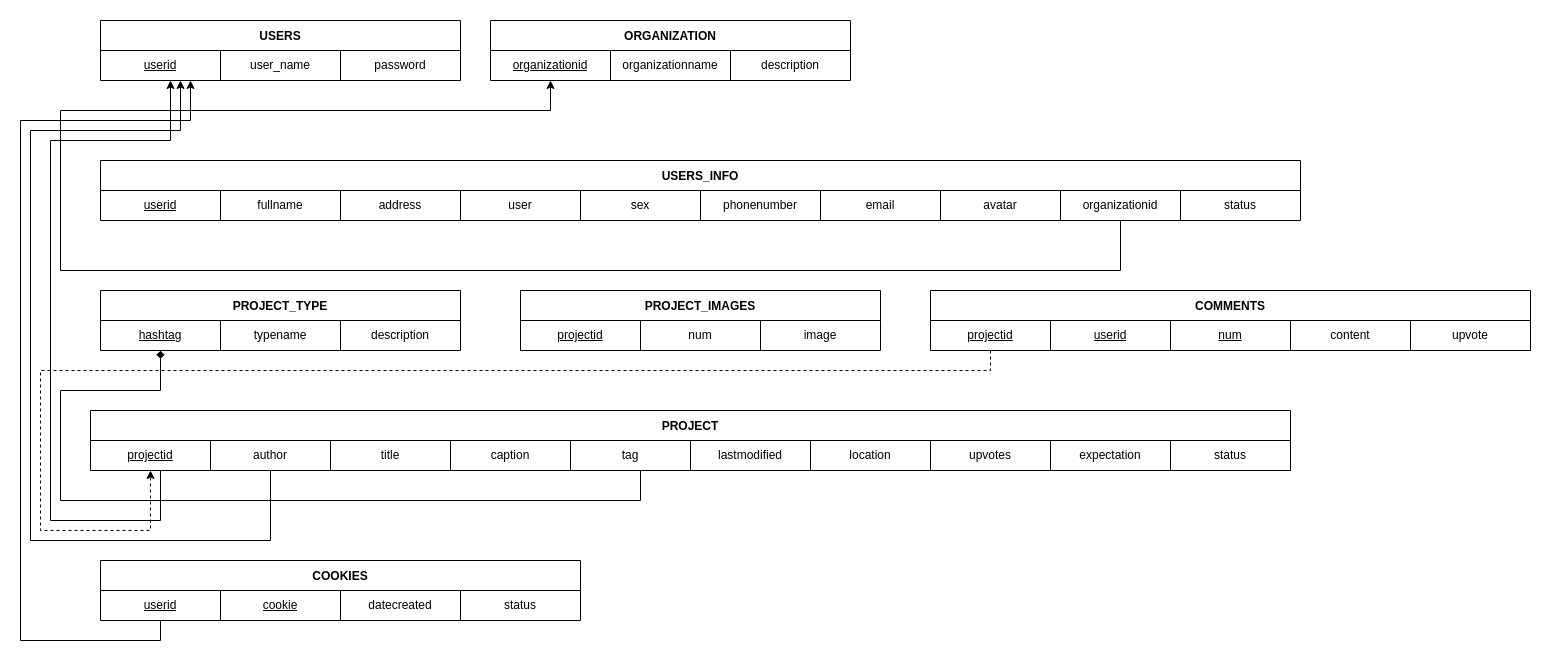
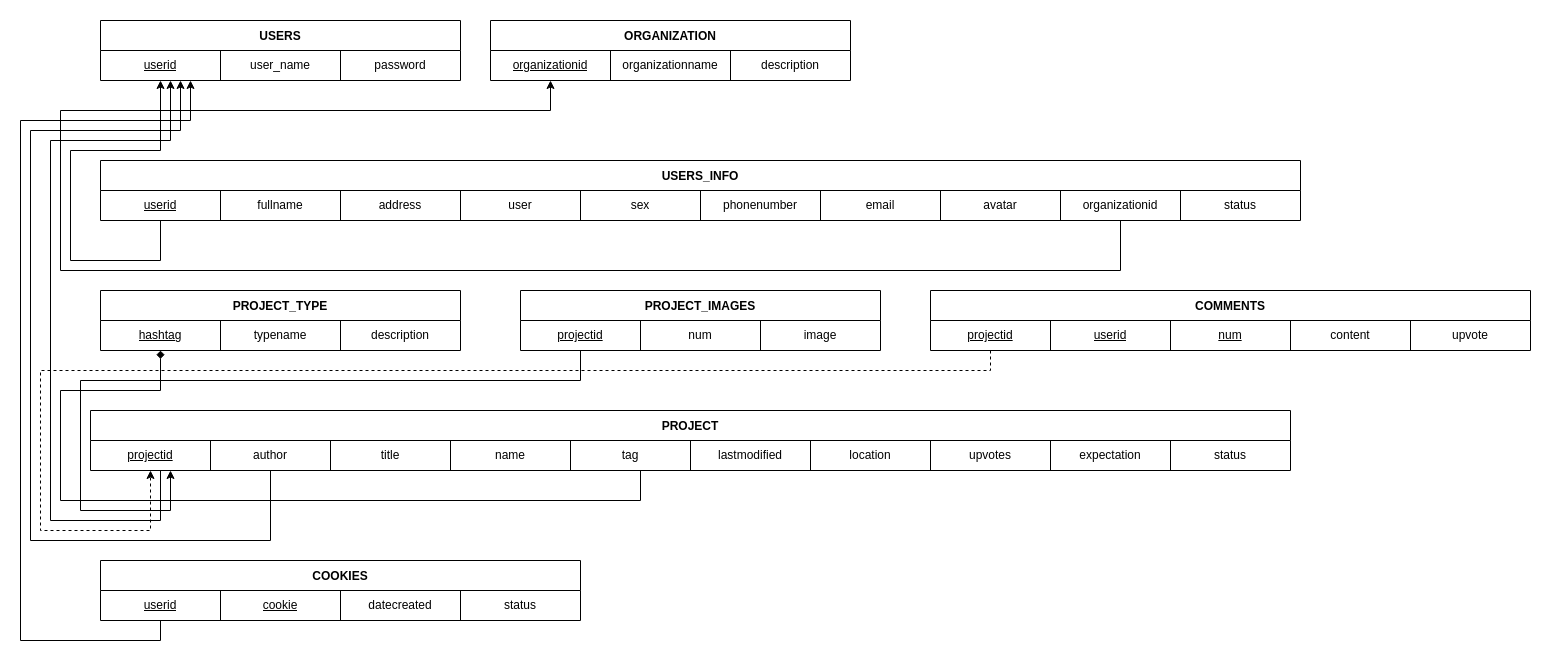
edge "USERS_INFO" -> "USERS": added
edge "PROJECT_IMAGES" -> "PROJECT": added
node "caption": label "caption" -> "name"
